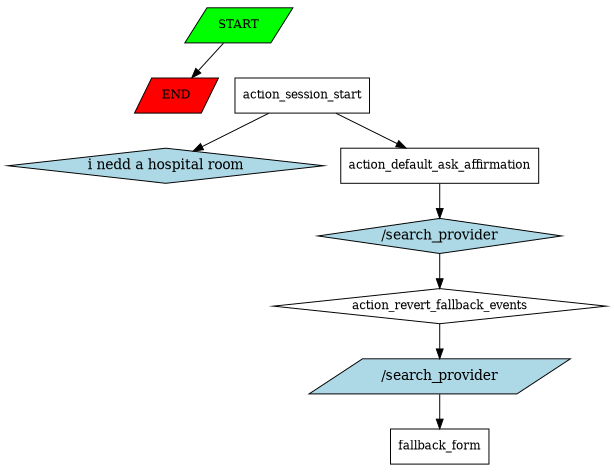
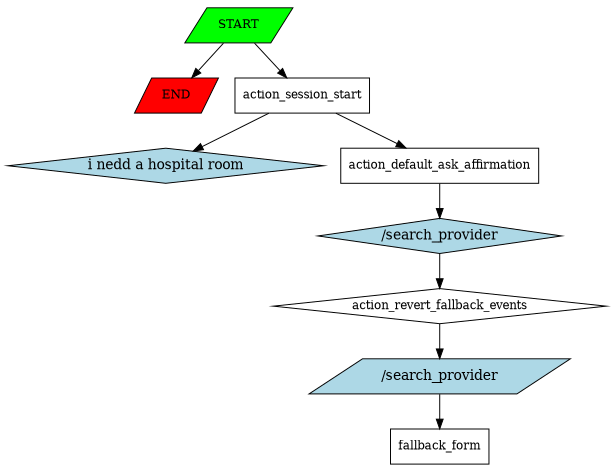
edge "START" -> "action_session_start": added
